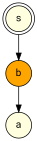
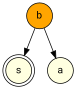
edge "s" -> "b": reversed
